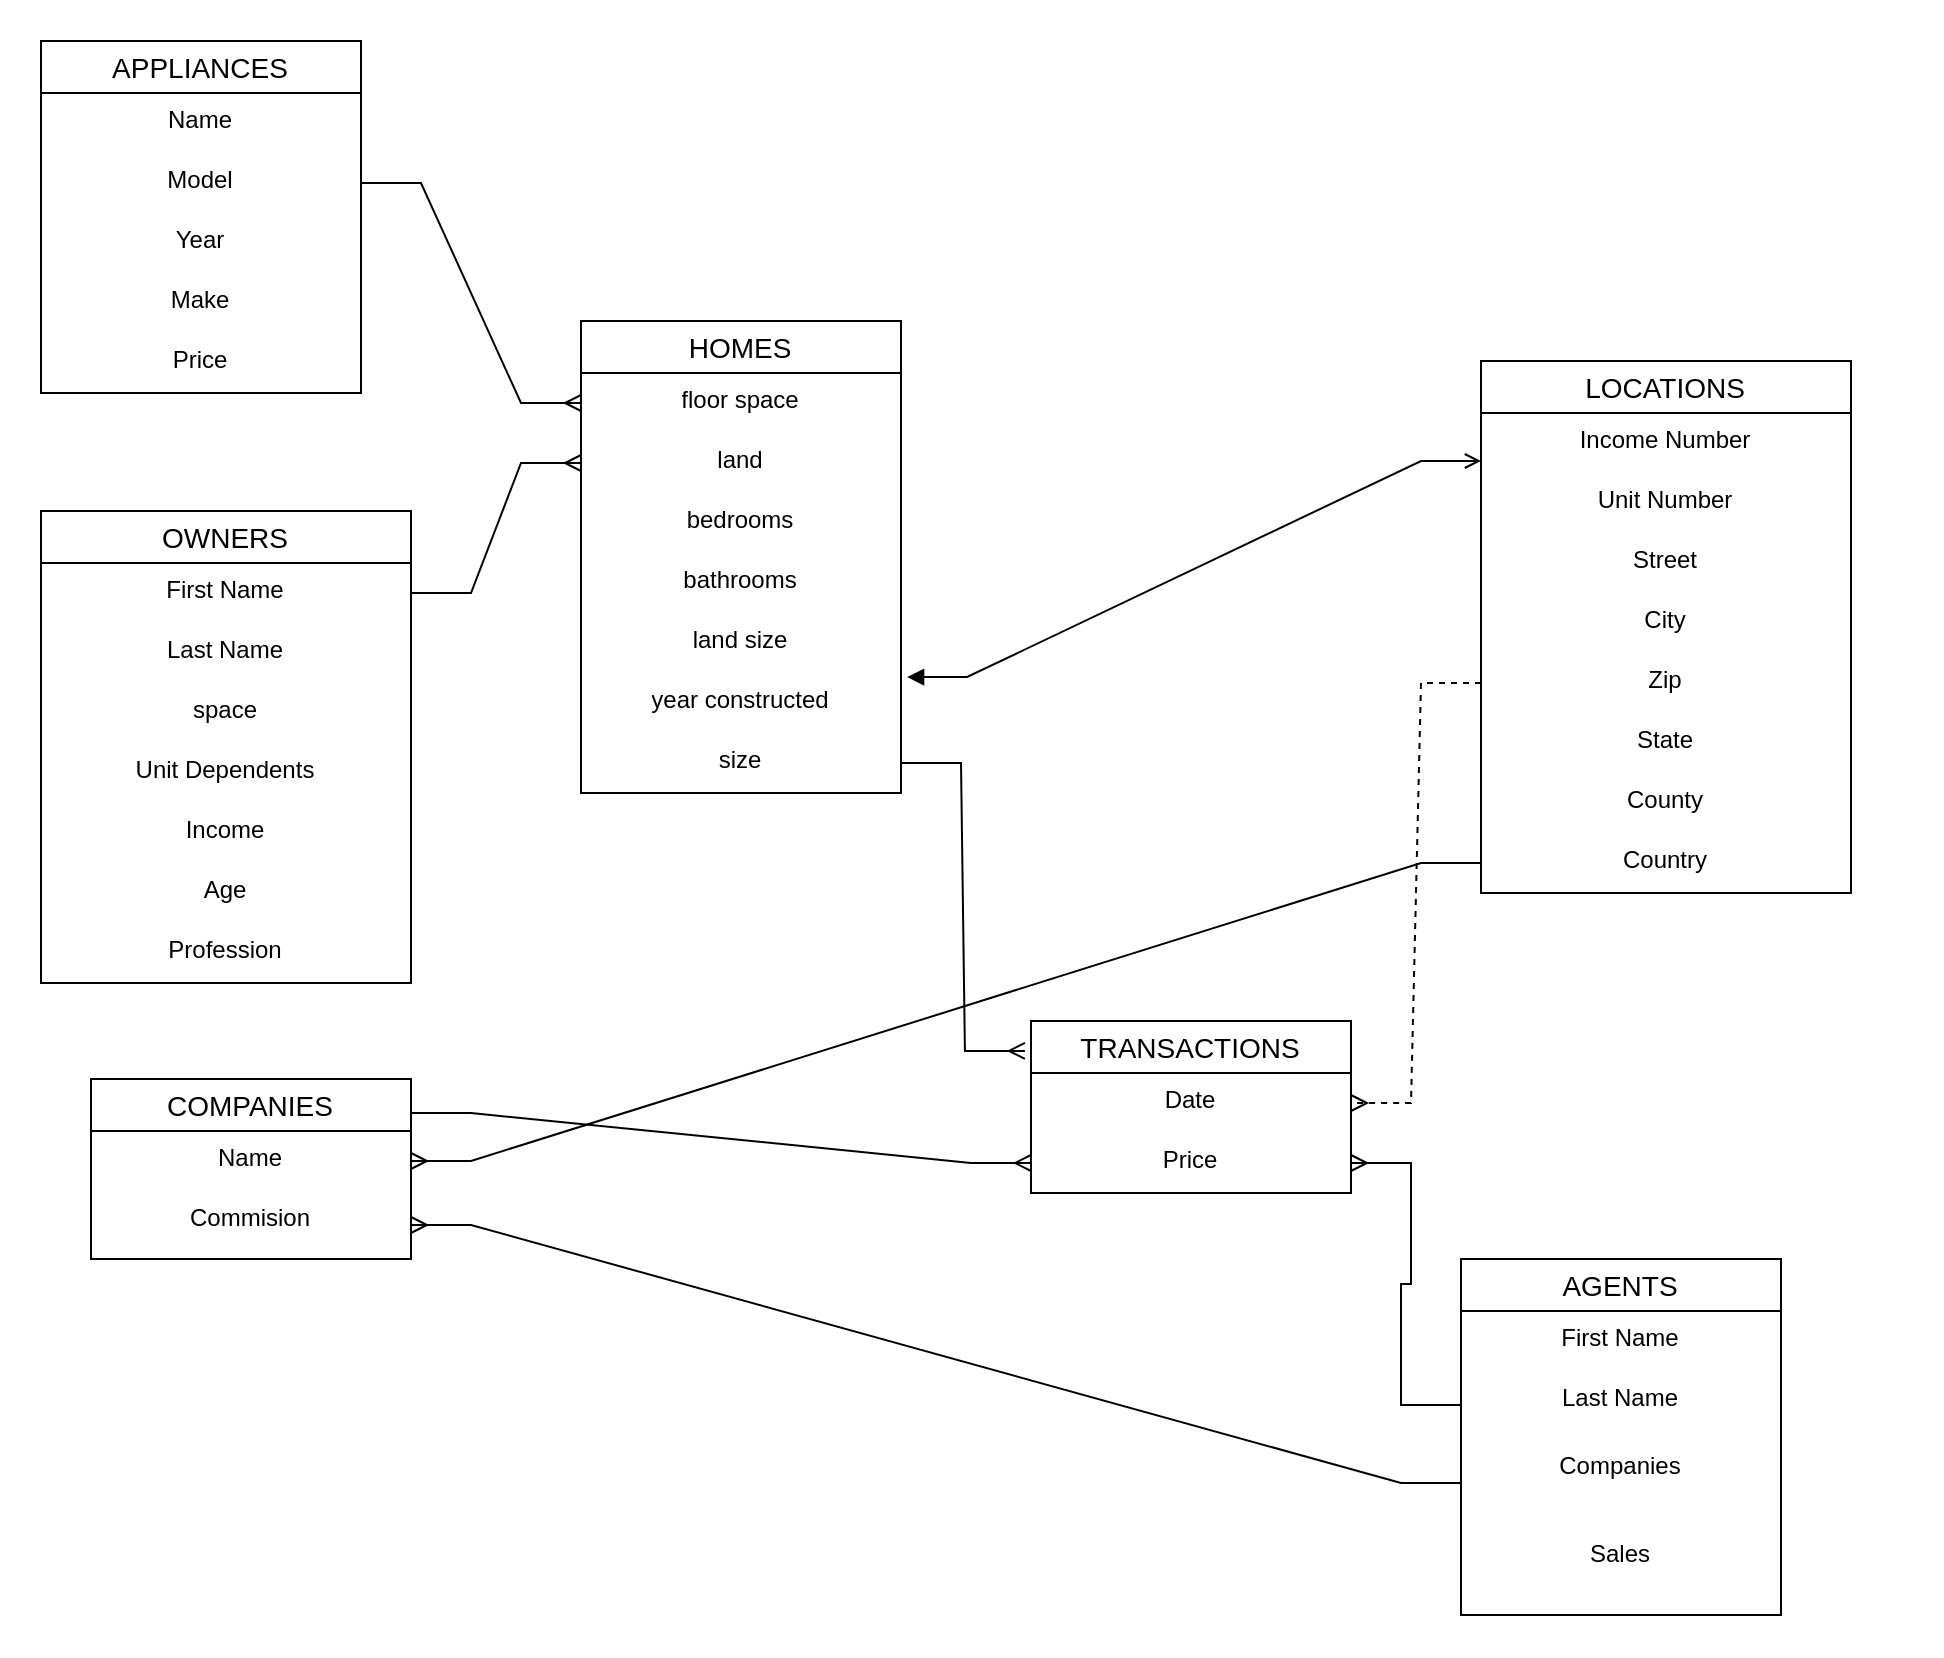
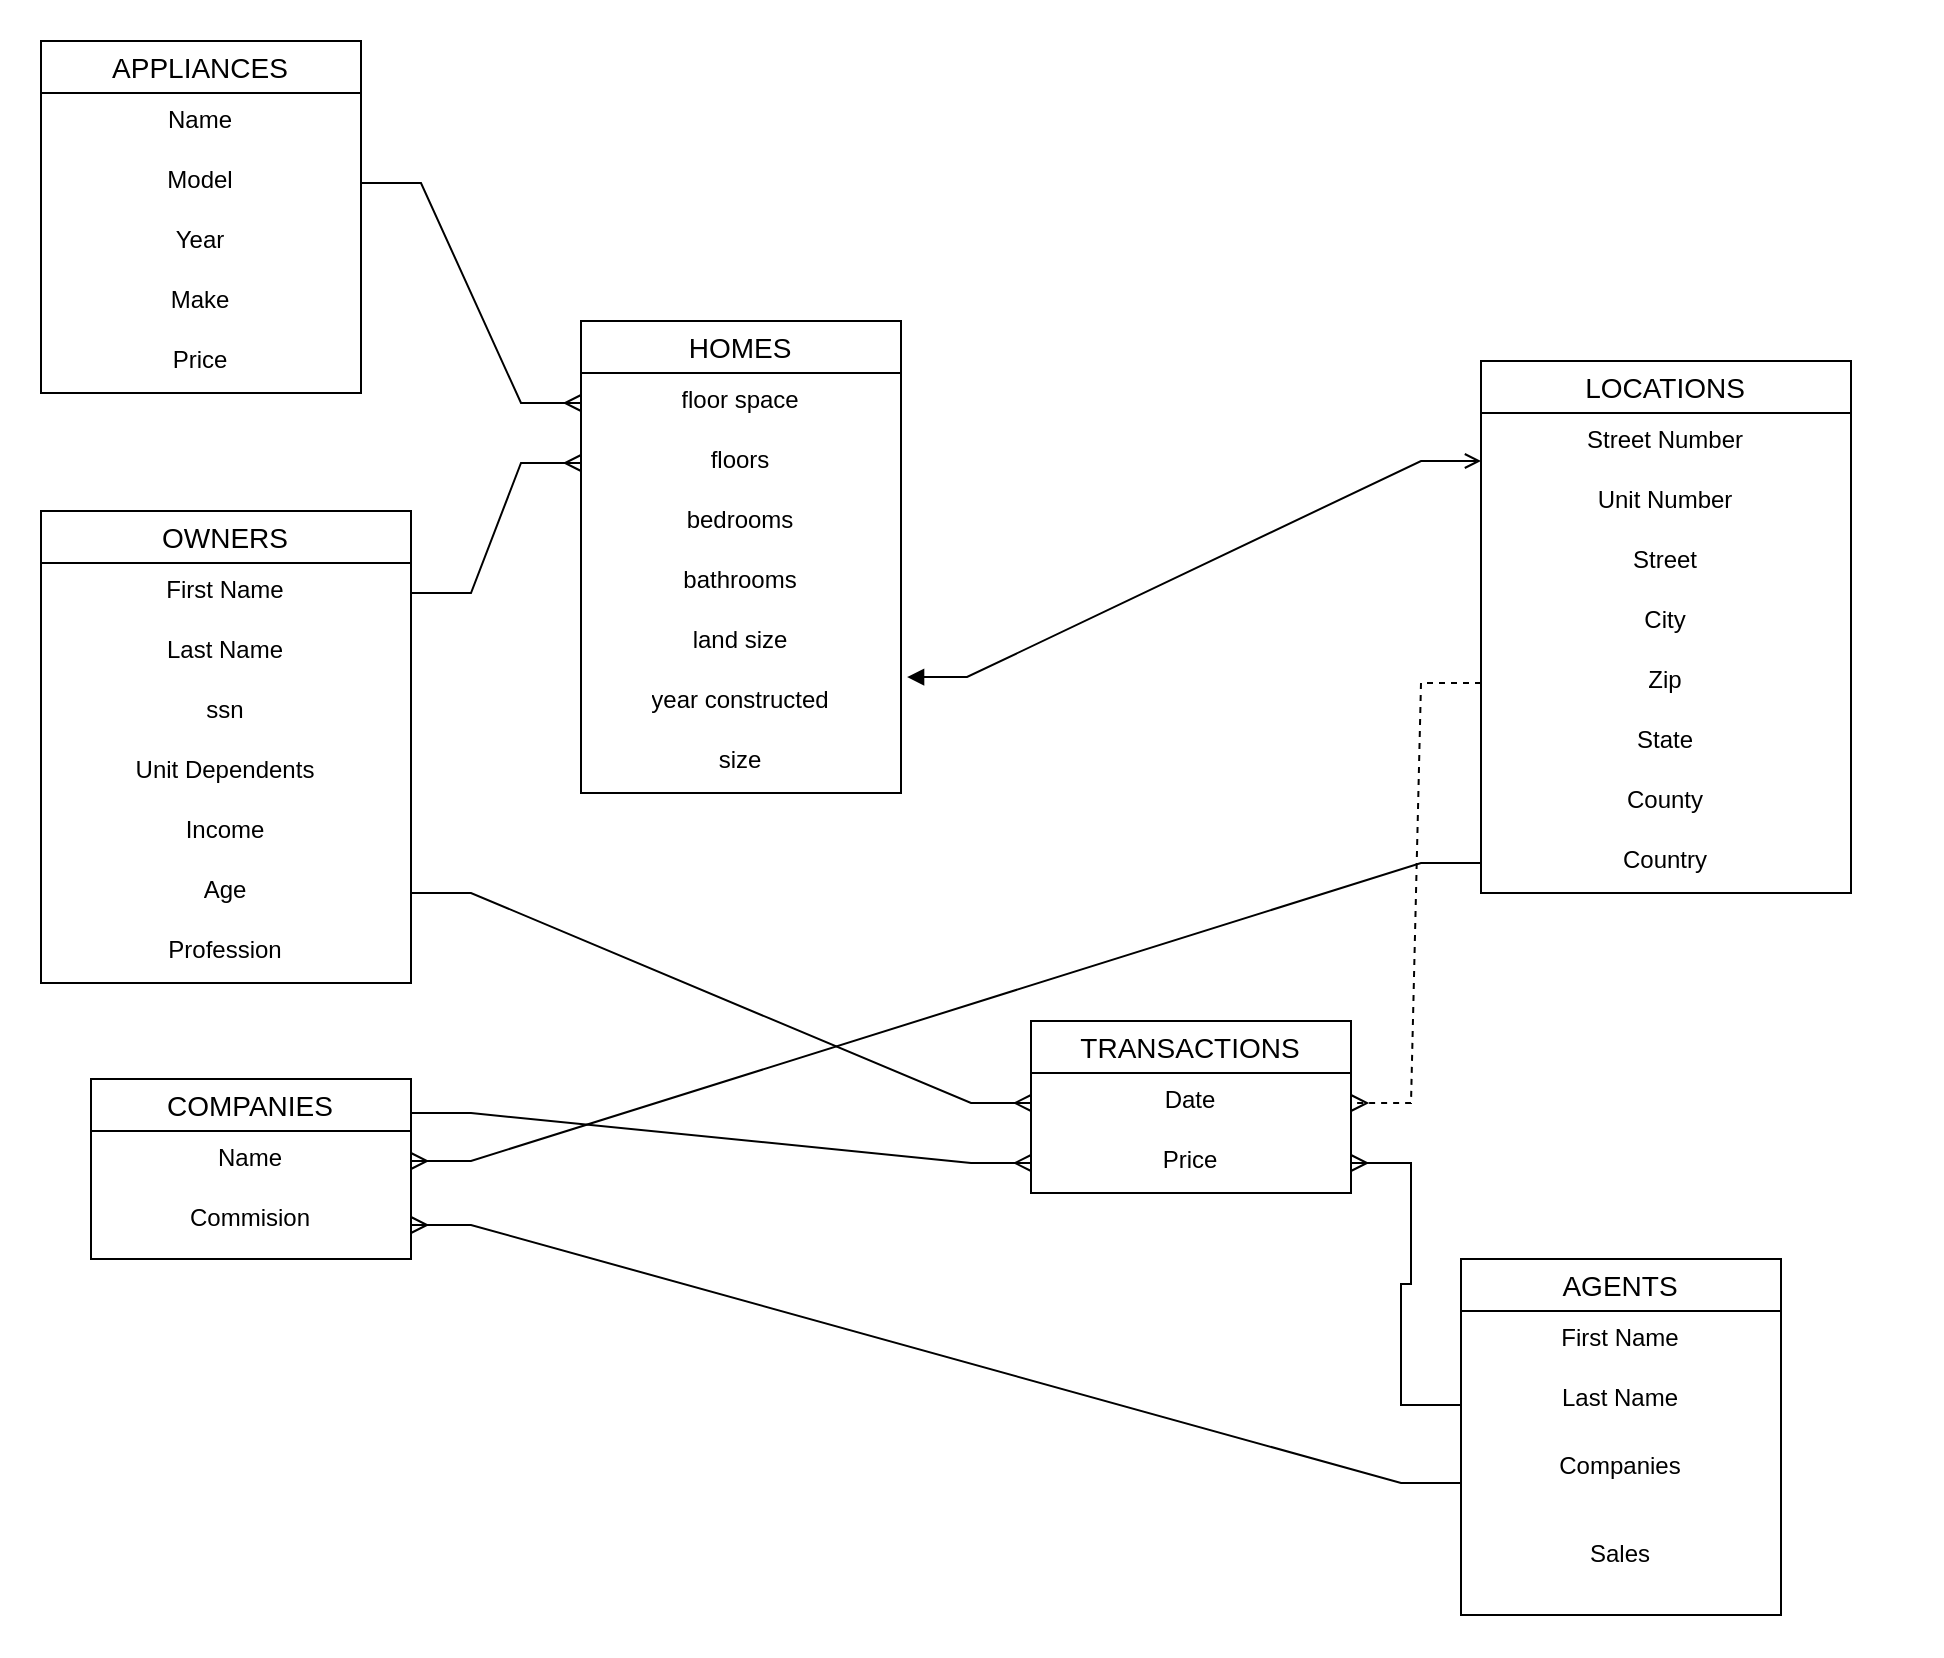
node "Income Number": label "Income Number" -> "Street Number"
node "land": label "land" -> "floors"
node "space": label "space" -> "ssn"
edge "size" -> "TRANSACTIONS": removed
edge "Age" -> "Date": added
